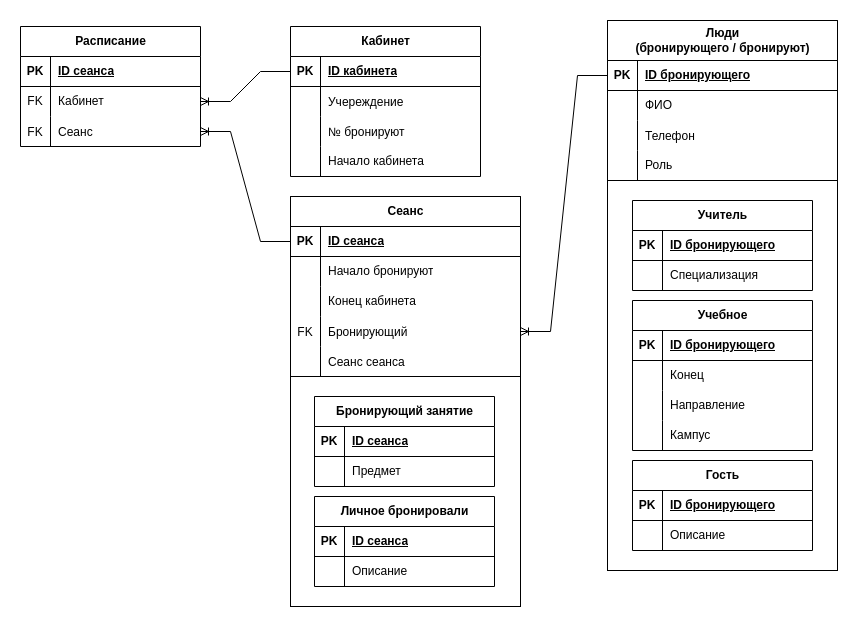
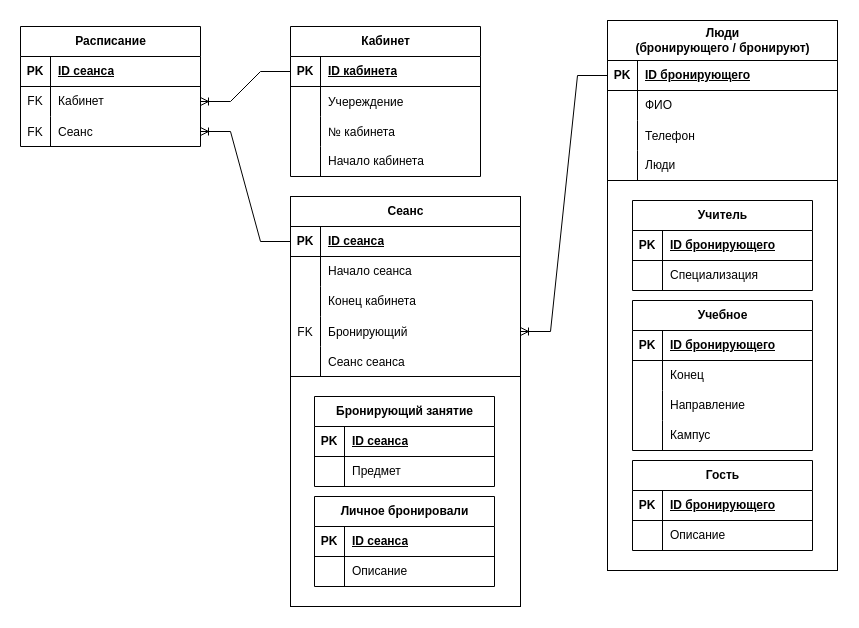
node "№ бронируют": label "№ бронируют" -> "№ кабинета"
node "Роль": label "Роль" -> "Люди"
node "Начало бронируют": label "Начало бронируют" -> "Начало сеанса"
